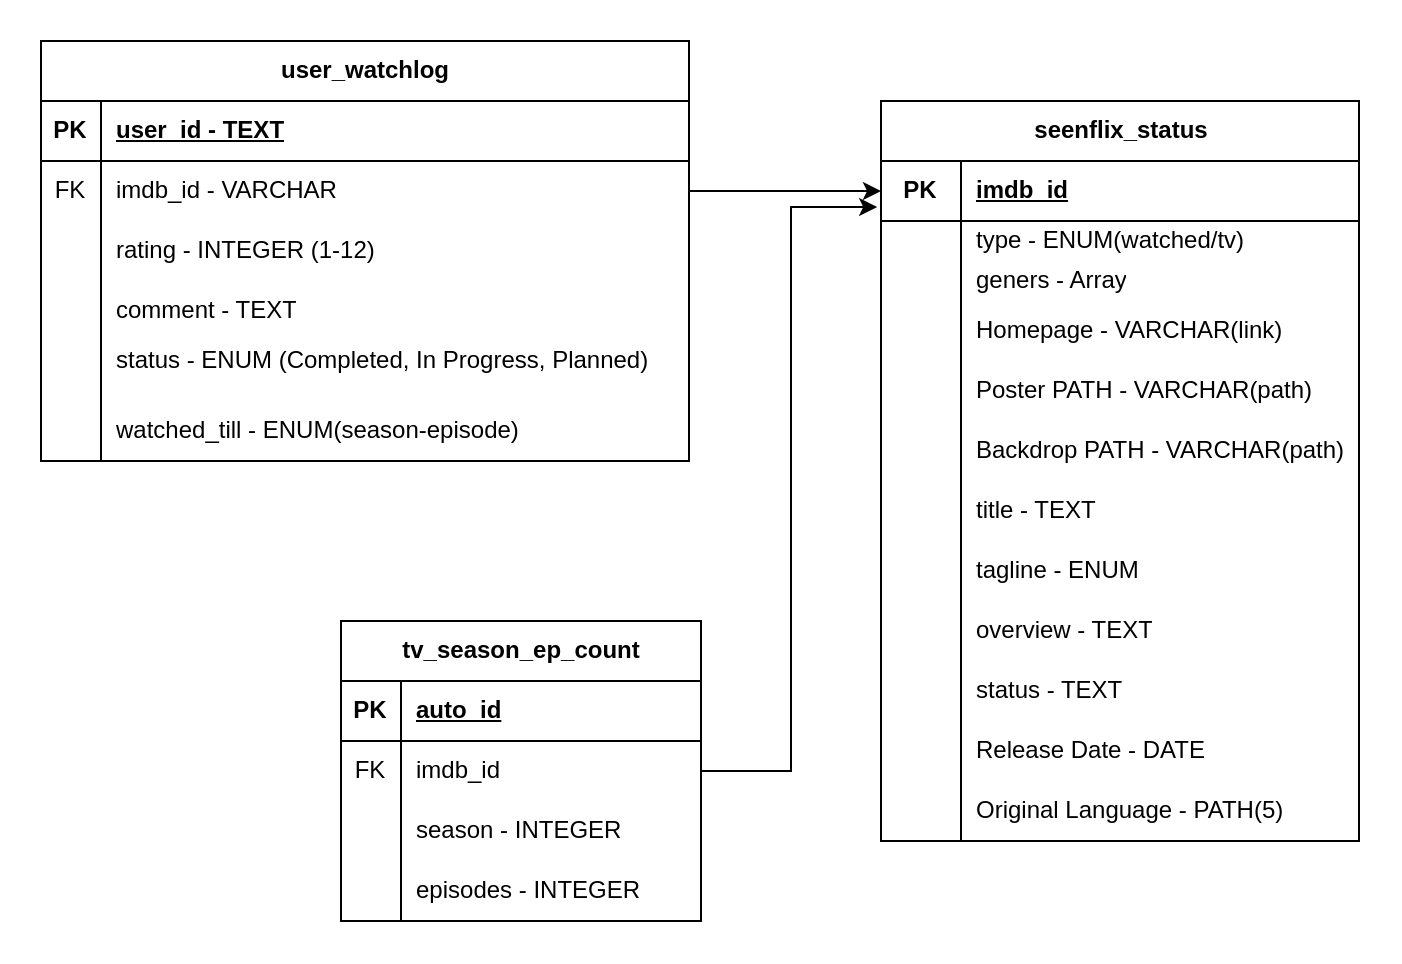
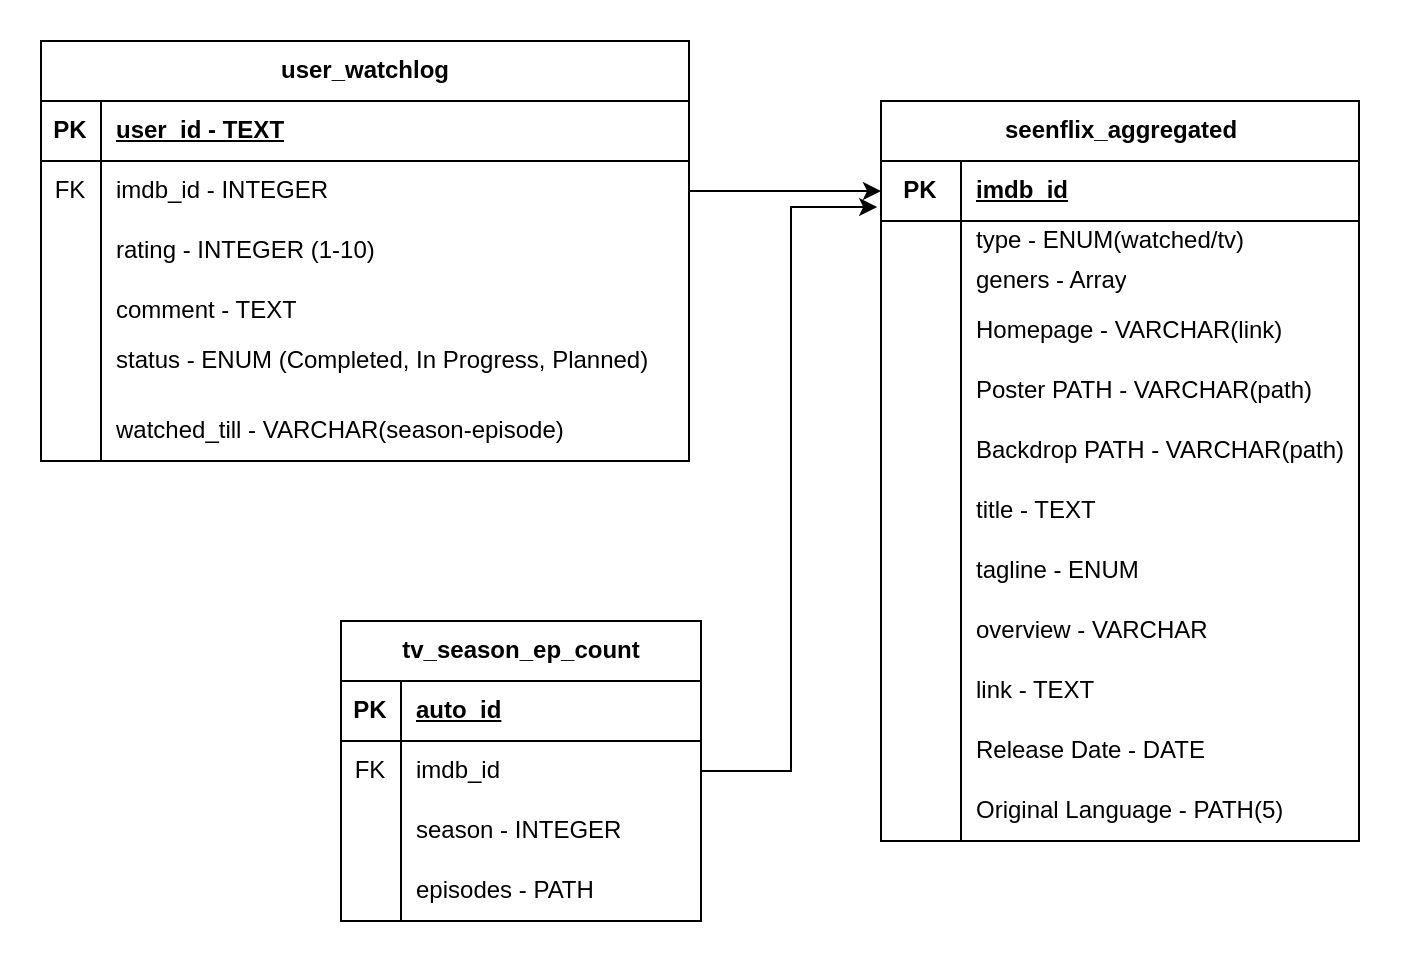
node "seenflix_status": label "seenflix_status" -> "seenflix_aggregated"
node "imdb_id - VARCHAR": label "imdb_id - VARCHAR" -> "imdb_id - INTEGER"
node "rating - INTEGER (1-12)": label "rating - INTEGER (1-12)" -> "rating - INTEGER (1-10)"
node "watched_till - ENUM(season-episode)": label "watched_till - ENUM(season-episode)" -> "watched_till - VARCHAR(season-episode)"
node "overview - TEXT": label "overview - TEXT" -> "overview - VARCHAR"
node "status - TEXT": label "status - TEXT" -> "link - TEXT"
node "episodes - INTEGER": label "episodes - INTEGER" -> "episodes - PATH"
